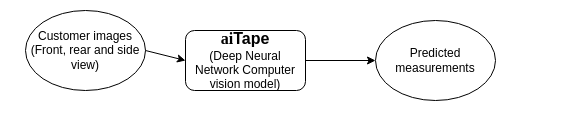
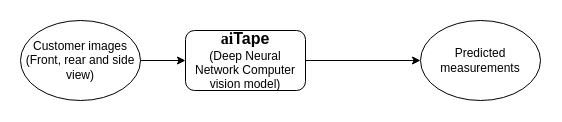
node "Customer images (Front, rear and side view)": moved (86, 51) -> (81, 61)
node "Predicted measurements": moved (436, 61) -> (481, 61)
